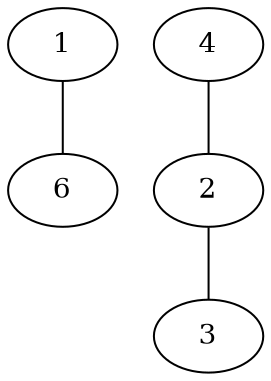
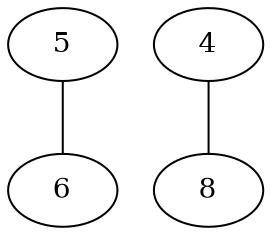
node "1": label "1" -> "5"
node "2": label "2" -> "8"
node "3": removed
